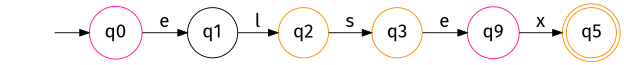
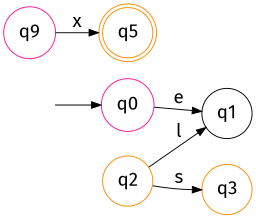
edge "q1" -> "q2": reversed
edge "q3" -> "q9": removed, label "e"
